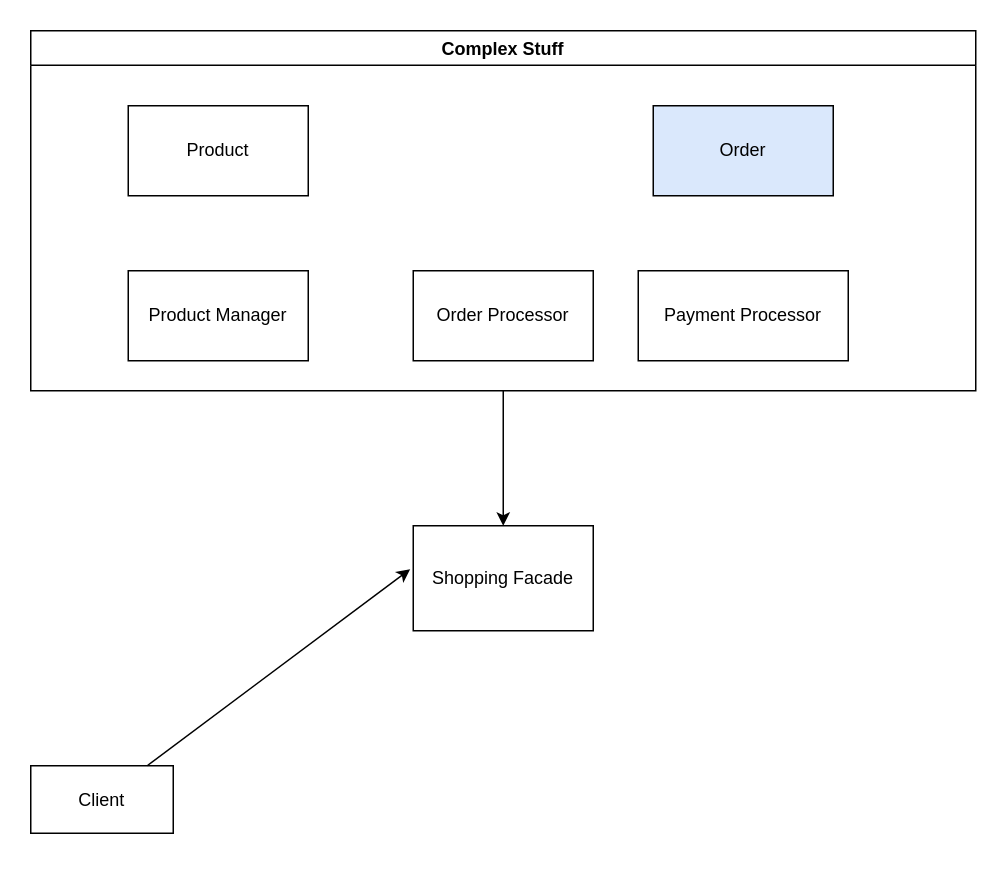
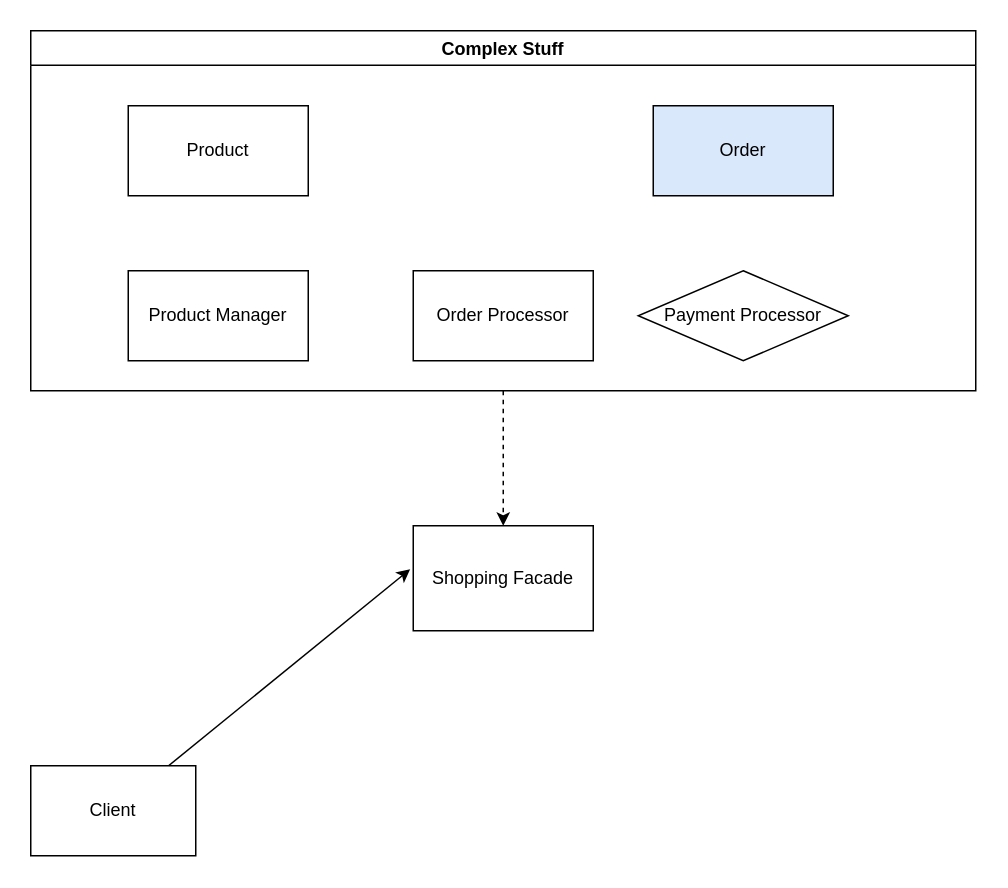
node "Payment Processor": shape rectangle -> diamond
edge "Complex Stuff" -> "Shopping Facade": style solid -> dashed
node "Client": size 143x68 -> 165x90
